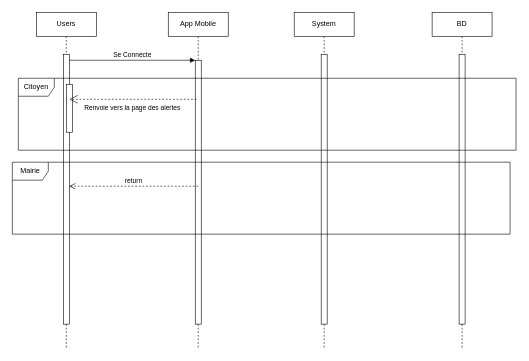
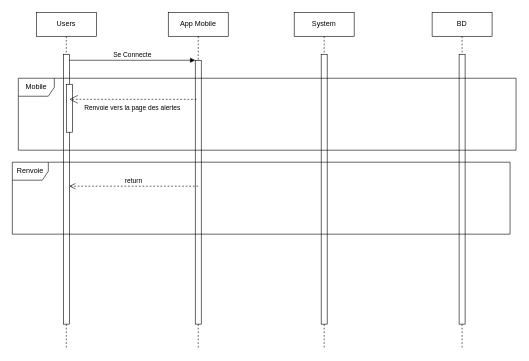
node "Citoyen": label "Citoyen" -> "Mobile"
node "Mairie": label "Mairie" -> "Renvoie"
